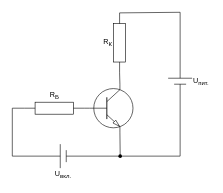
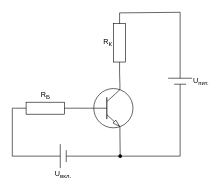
node "RБ": moved (54, 108) -> (45, 108)
